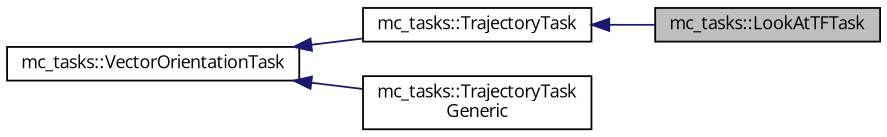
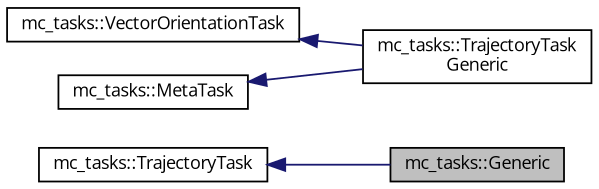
node "mc_tasks::LookAtTFTask": label "mc_tasks::LookAtTFTask" -> "mc_tasks::Generic"
edge "mc_tasks::TrajectoryTask" -> "mc_tasks::VectorOrientationTask": removed
node "mc_tasks::MetaTask": added
